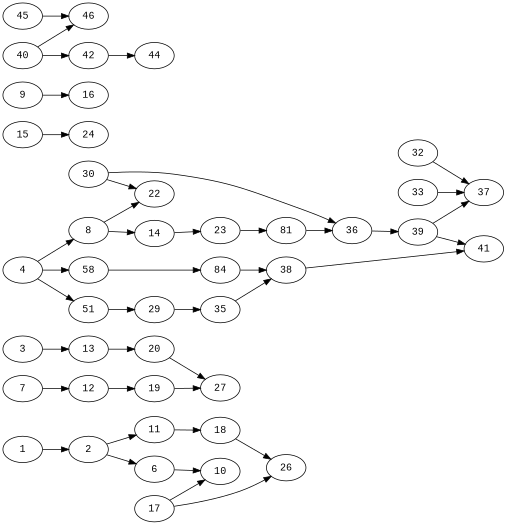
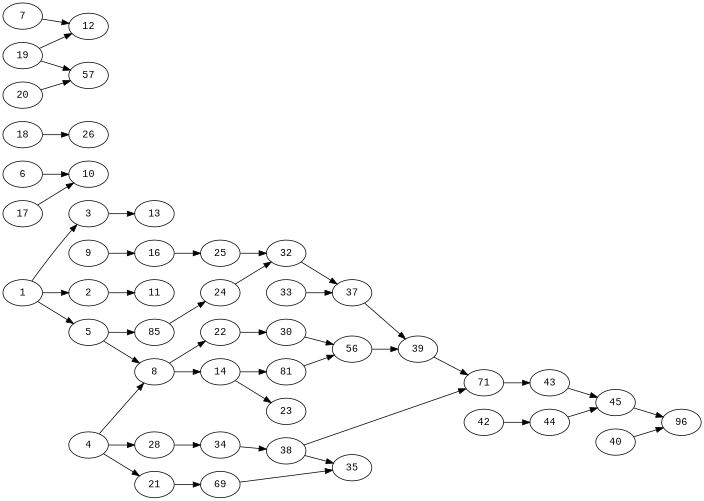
node "46": label "46" -> "96"
edge "40" -> "42": removed
node "15": label "15" -> "85"
edge "30" -> "22": reversed
edge "39" -> "37": reversed
edge "23" -> "81": now "14" -> "81"
node "36": label "36" -> "56"
node "41": label "41" -> "71"
node "25": added
edge "1" -> "3": added
node "58": label "58" -> "28"
node "84": label "84" -> "34"
edge "24" -> "32": added
edge "35" -> "38": reversed
node "51": label "51" -> "21"
node "29": label "29" -> "69"
node "5": added
edge "13" -> "20": removed
node "43": added
node "27": label "27" -> "57"
edge "12" -> "19": reversed
edge "44" -> "45": added
edge "11" -> "18": removed
edge "2" -> "6": removed
edge "17" -> "26": removed
